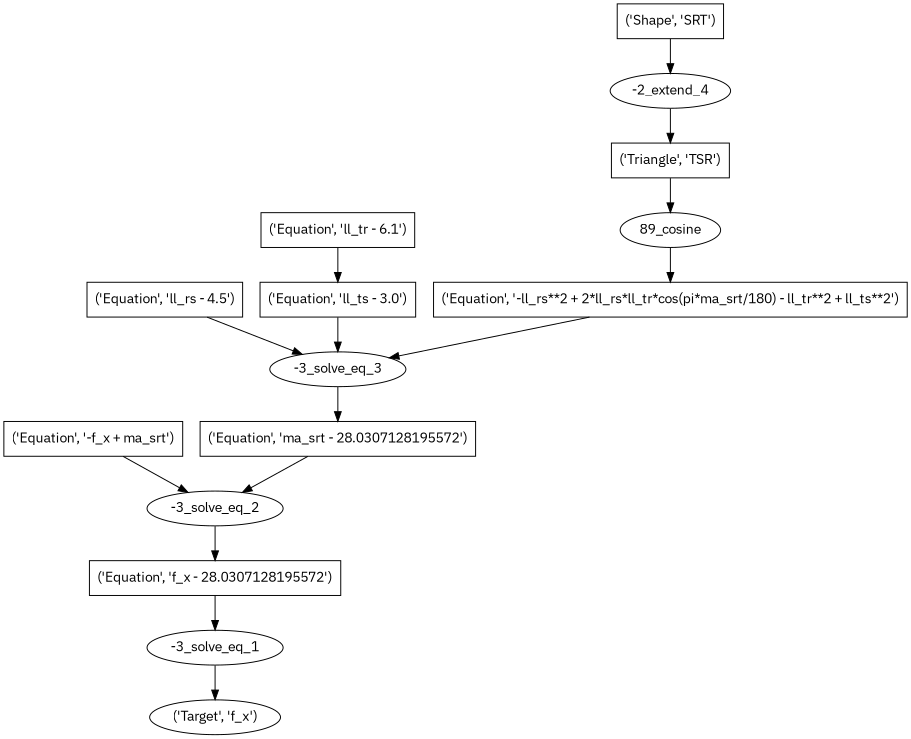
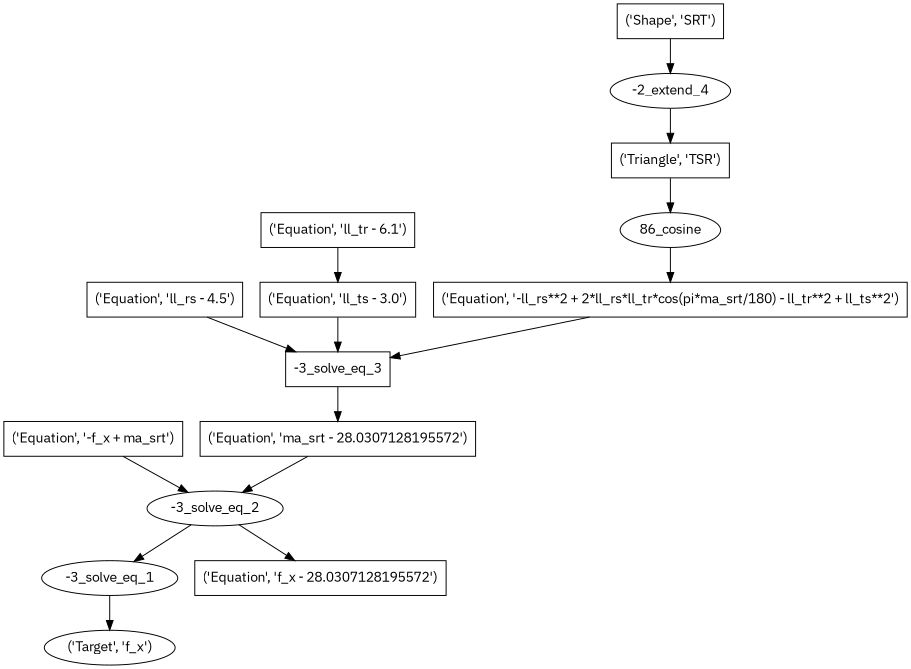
node "89_cosine": label "89_cosine" -> "86_cosine"
node "-3_solve_eq_3": shape ellipse -> box
edge "('Equation', 'f_x - 28.0307128195572')" -> "-3_solve_eq_1": now "-3_solve_eq_2" -> "-3_solve_eq_1"
